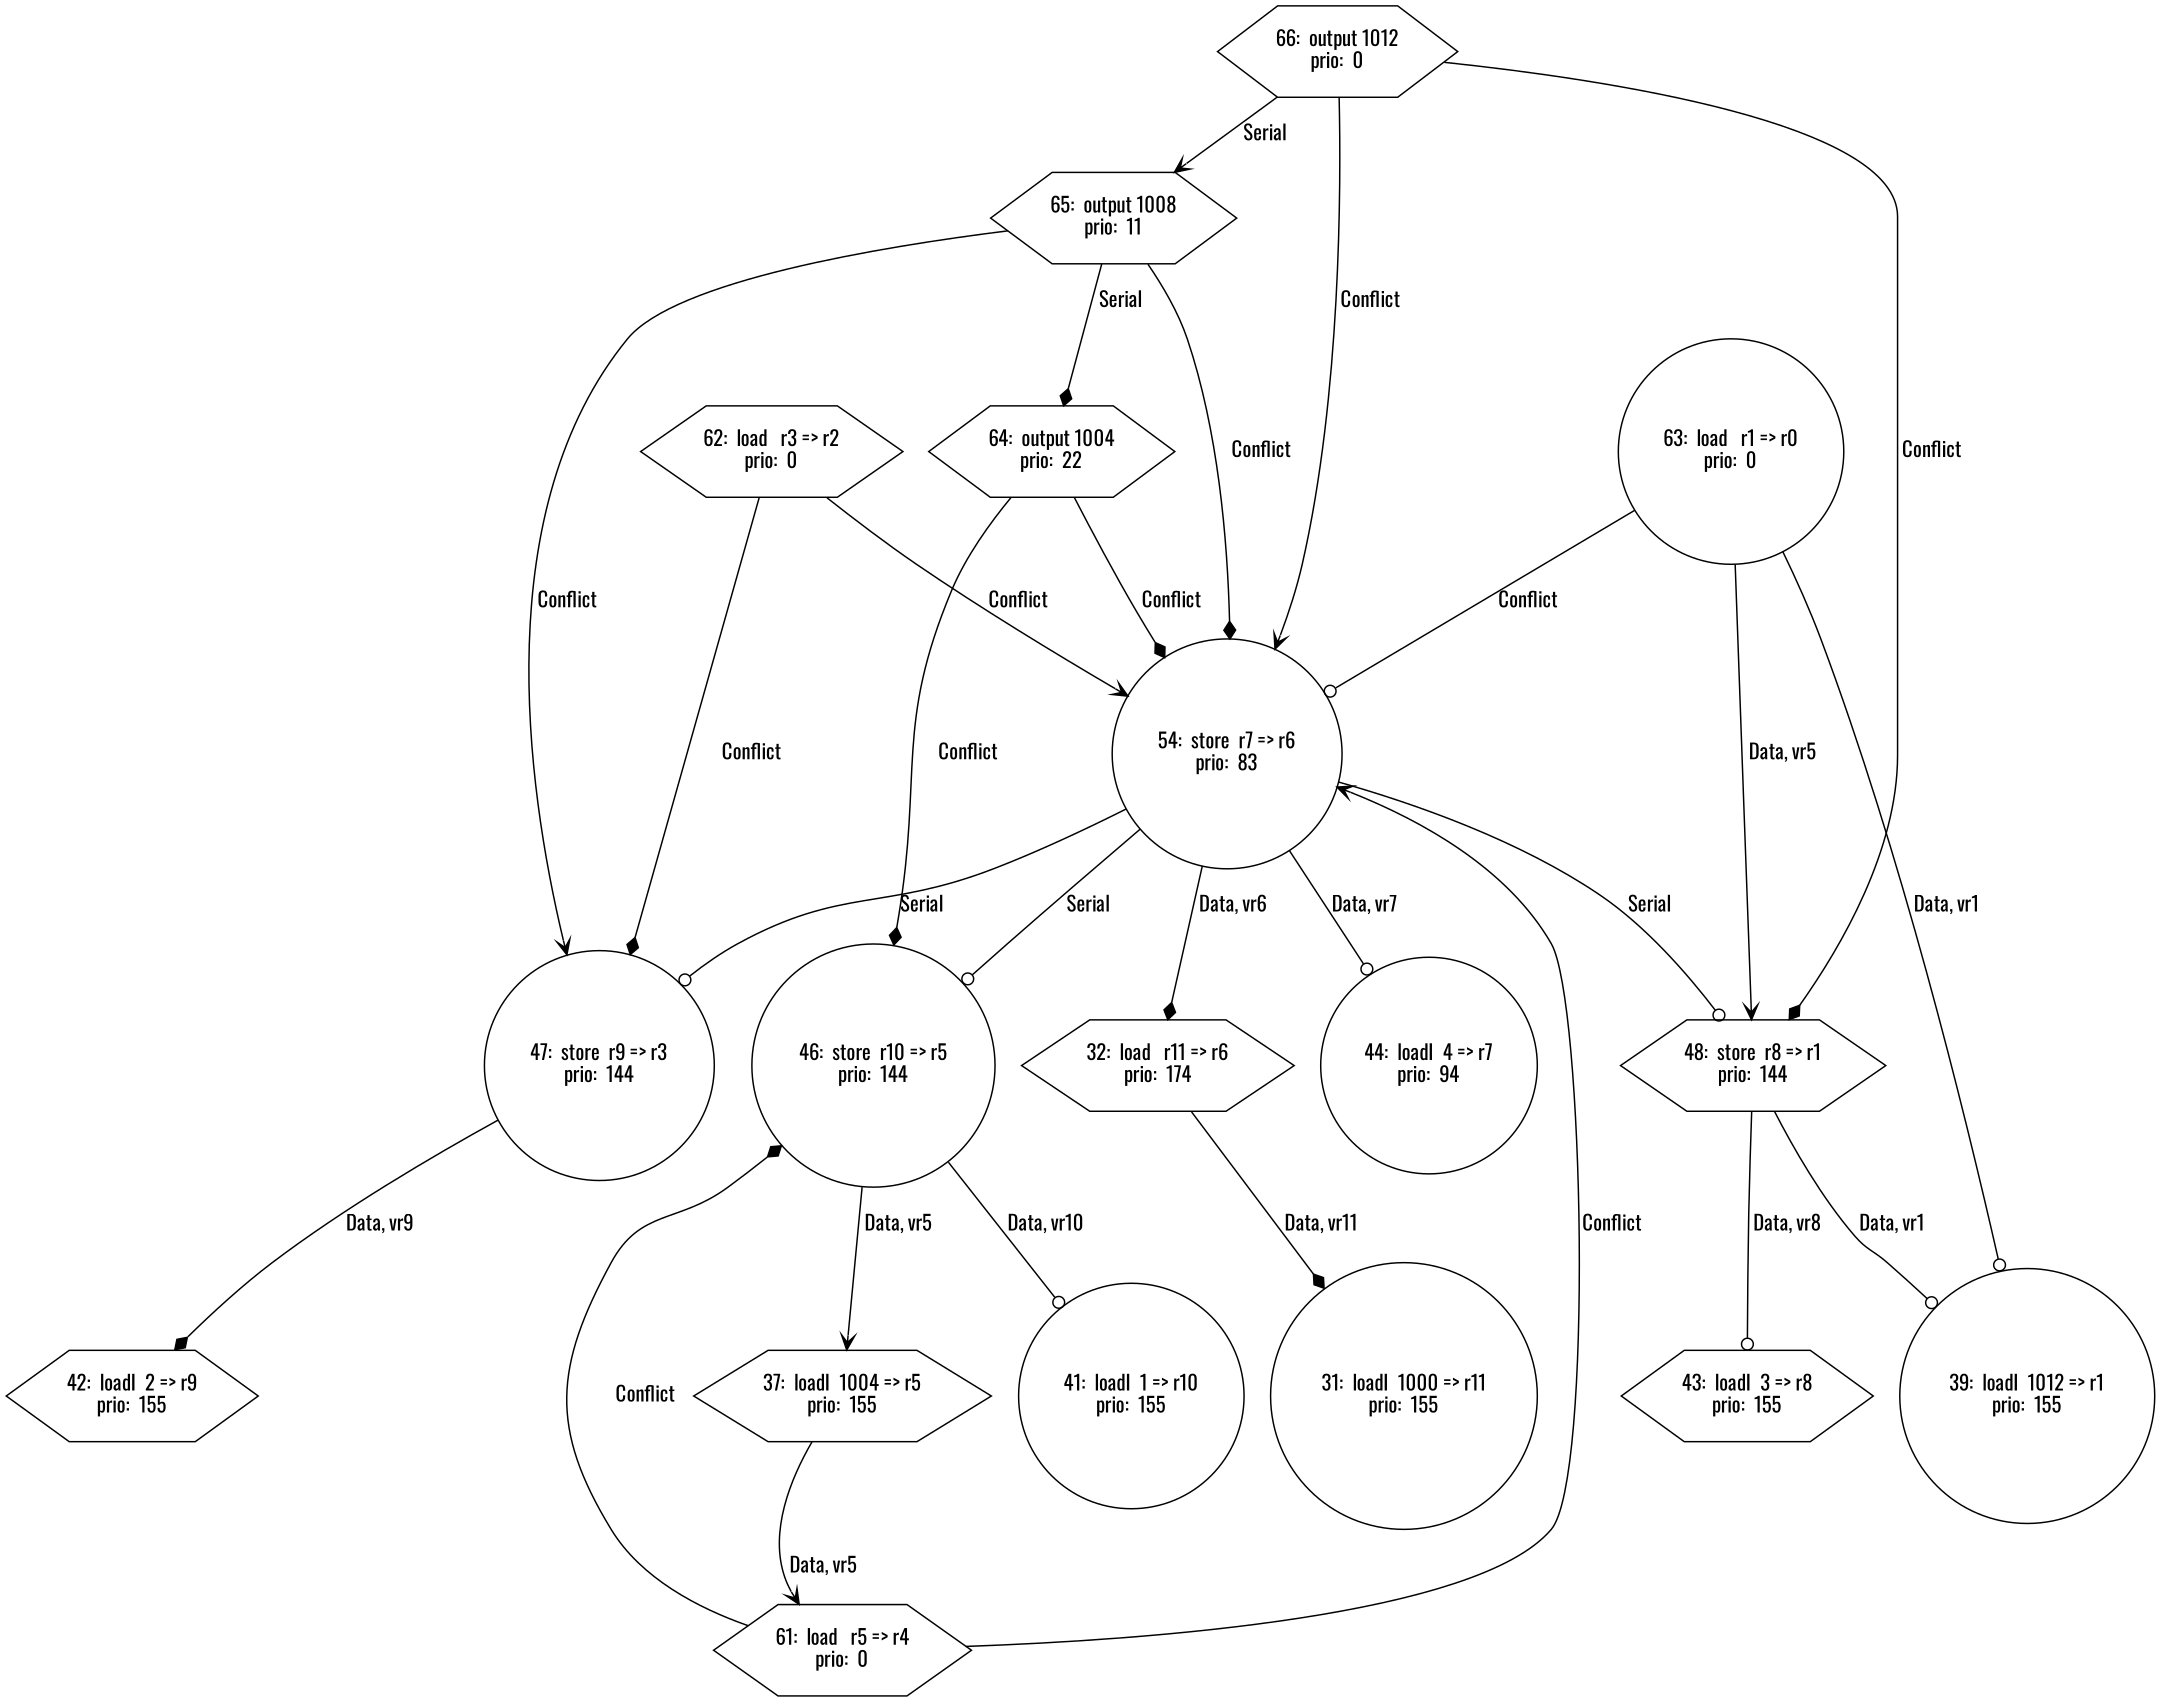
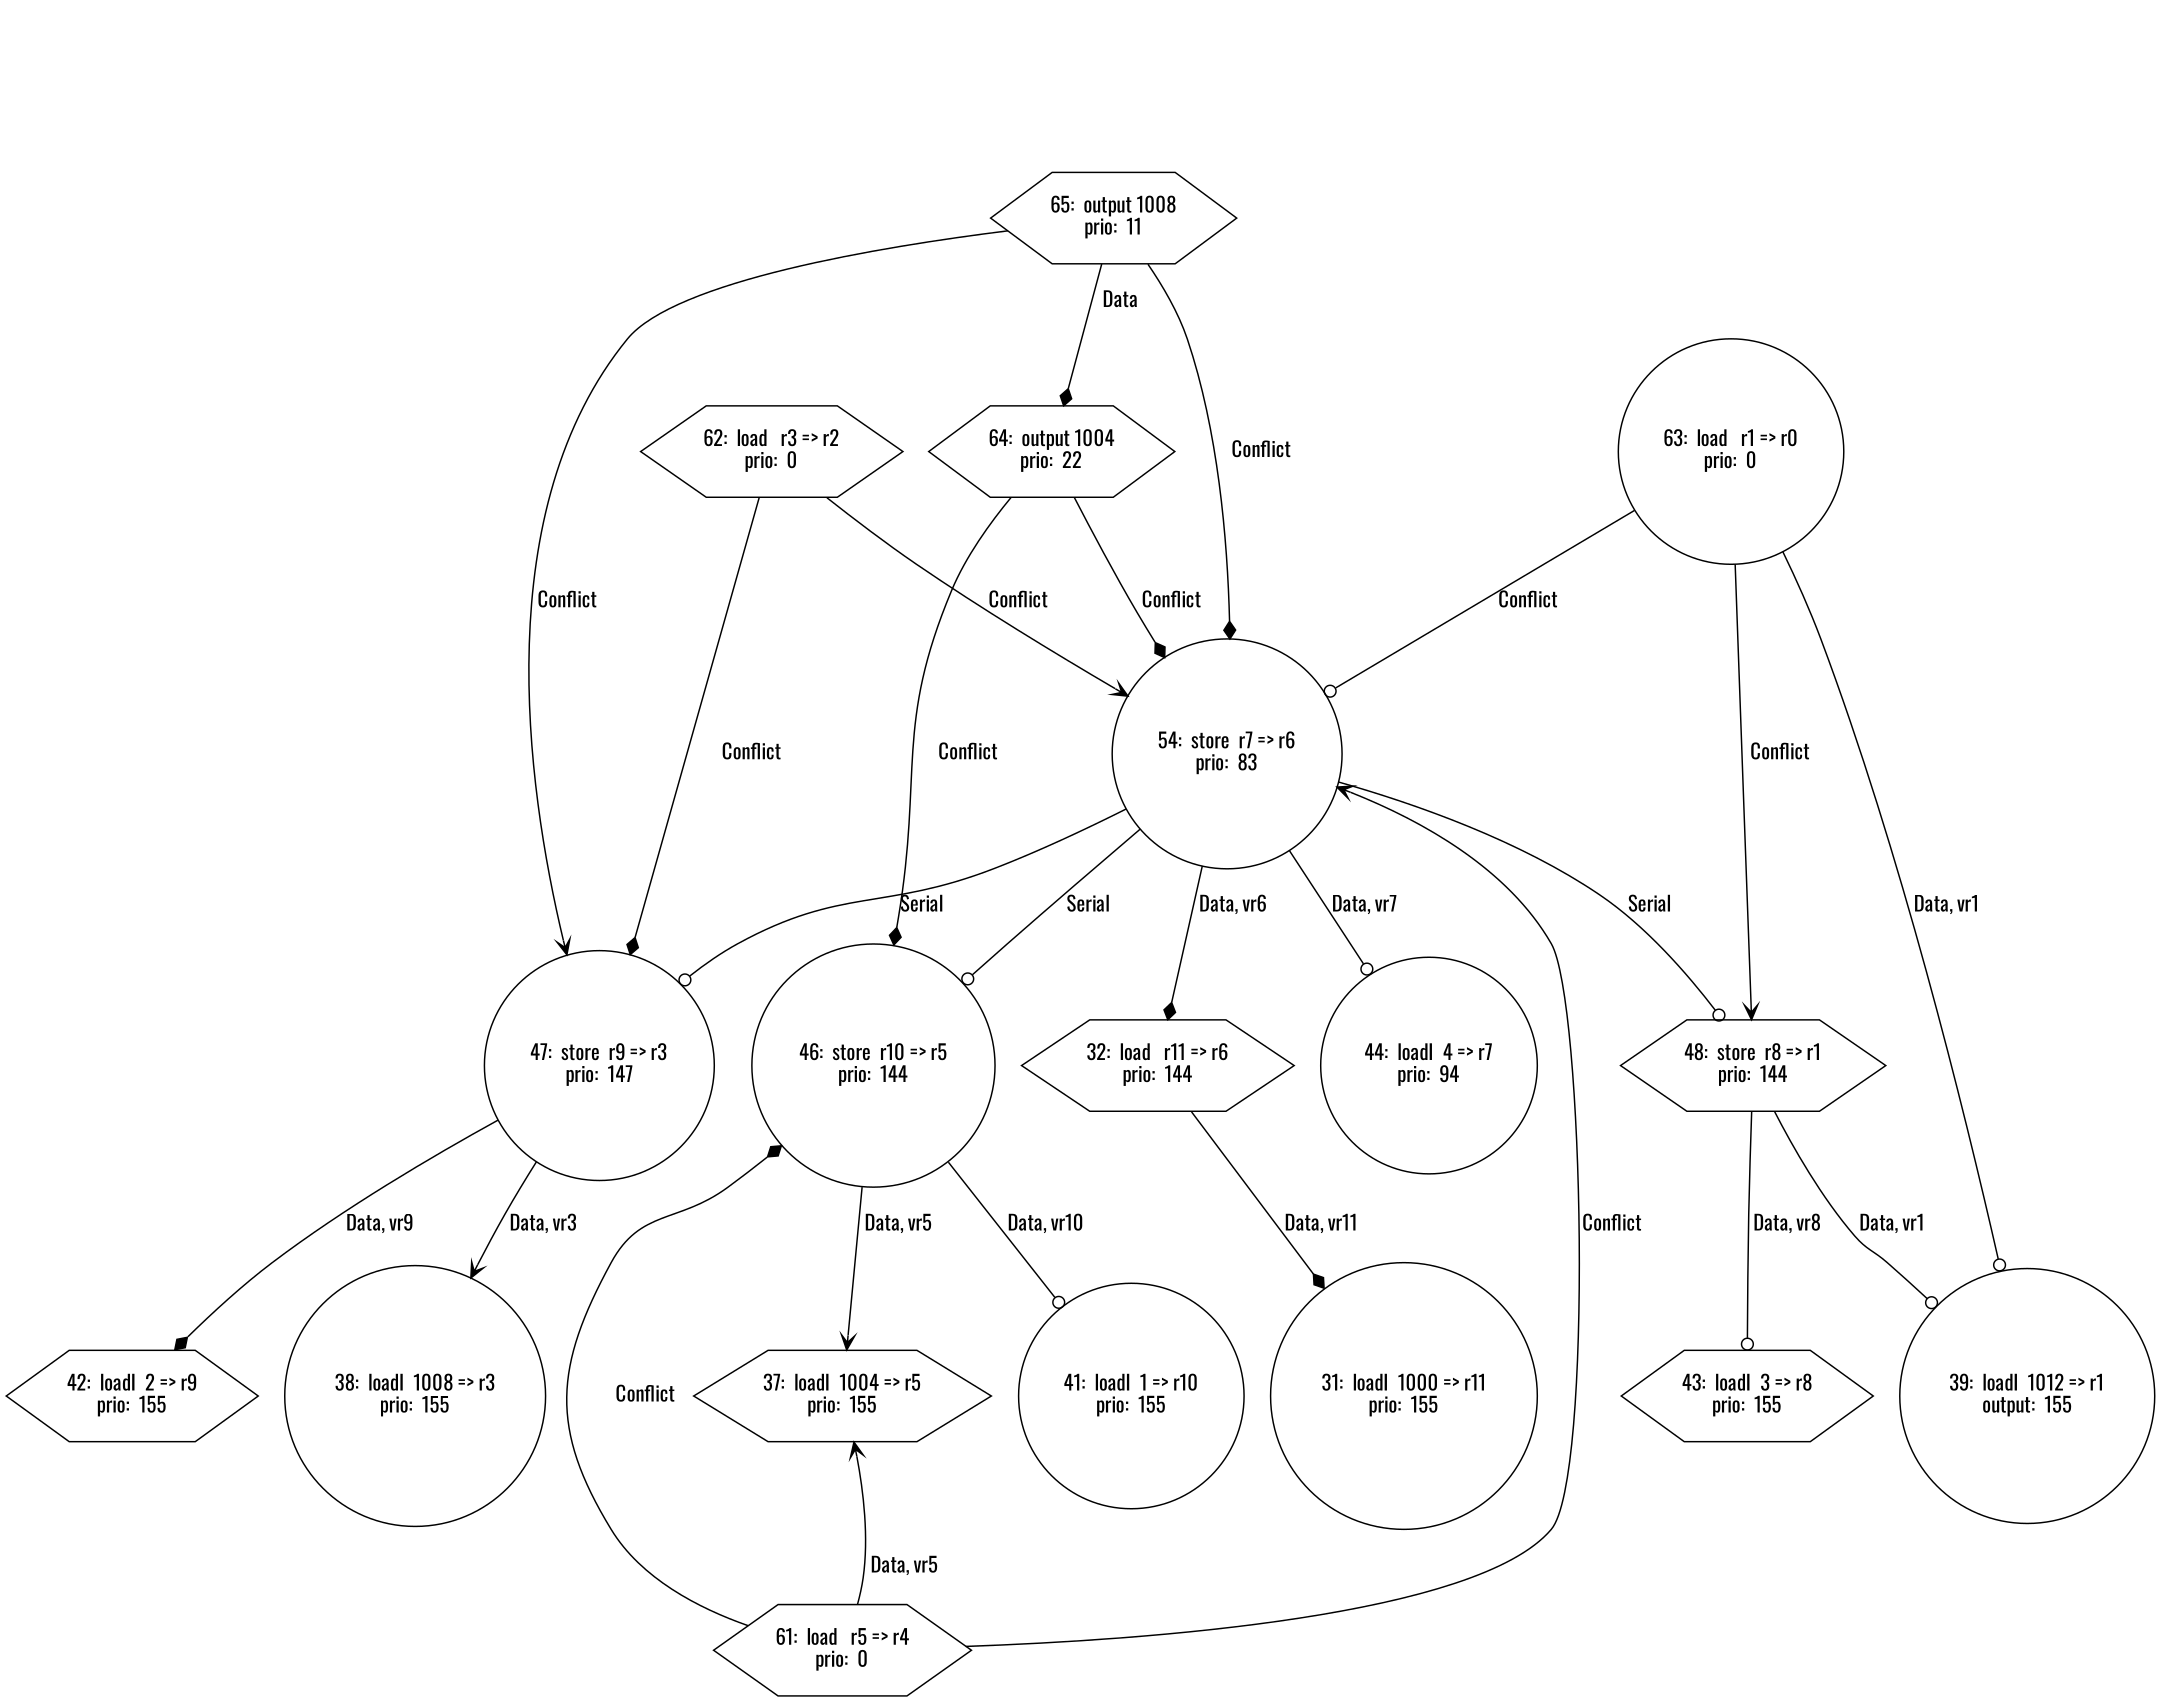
node "66:  output 1012 prio:  0": removed
edge "65:  output 1008 prio:  11" -> "64:  output 1004 prio:  22": label " Serial " -> " Data "
edge "63:  load   r1 => r0 prio:  0" -> "48:  store  r8 => r1 prio:  144": label " Data, vr5" -> " Conflict "
node "47:  store  r9 => r3 prio:  144": label "47:  store  r9 => r3 prio:  144" -> "47:  store  r9 => r3 prio:  147"
node "32:  load   r11 => r6 prio:  174": label "32:  load   r11 => r6 prio:  174" -> "32:  load   r11 => r6 prio:  144"
node "38:  loadI  1008 => r3 prio:  155": added
node "39:  loadI  1012 => r1 prio:  155": label "39:  loadI  1012 => r1 prio:  155" -> "39:  loadI  1012 => r1 output:  155"
edge "37:  loadI  1004 => r5 prio:  155" -> "61:  load   r5 => r4 prio:  0": reversed
